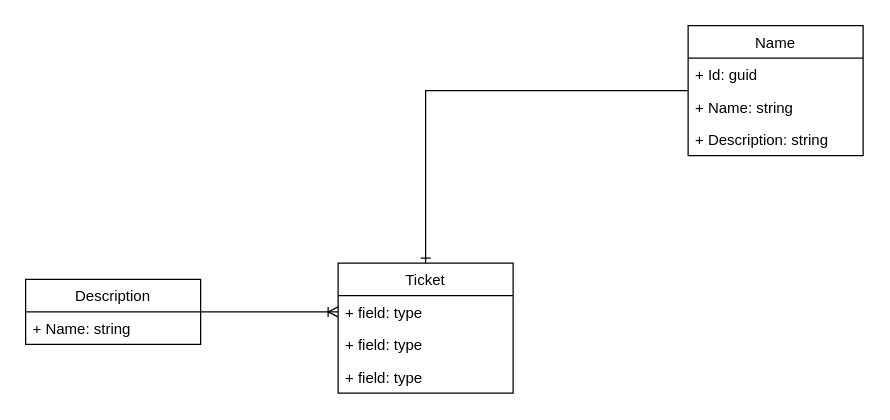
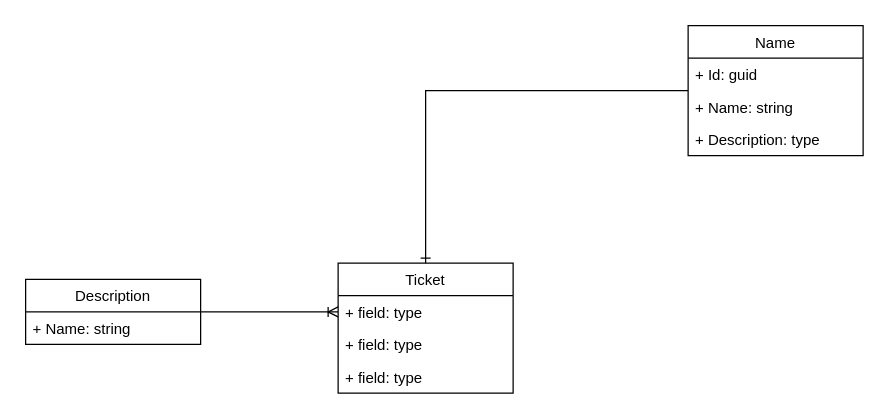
node "+ Description: string": label "+ Description: string" -> "+ Description: type"
